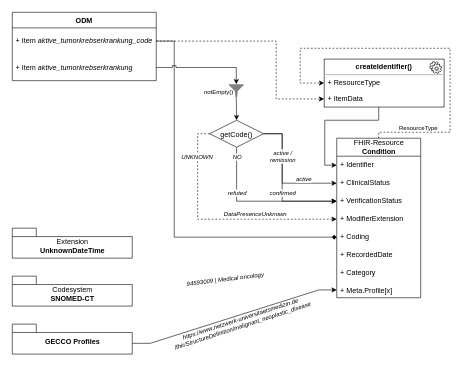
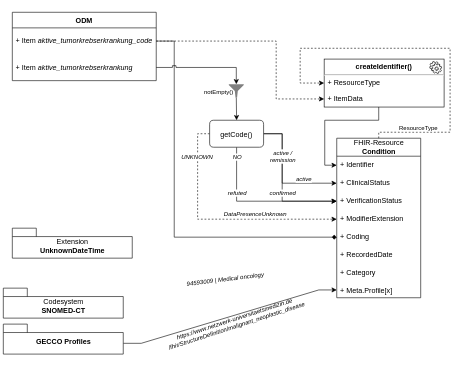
node "getCode()": shape diamond -> rounded rectangle
node "Codesystem SNOMED-CT": moved (72, 291) -> (63, 303)
node "GECCO Profiles": moved (72, 339) -> (63, 339)
